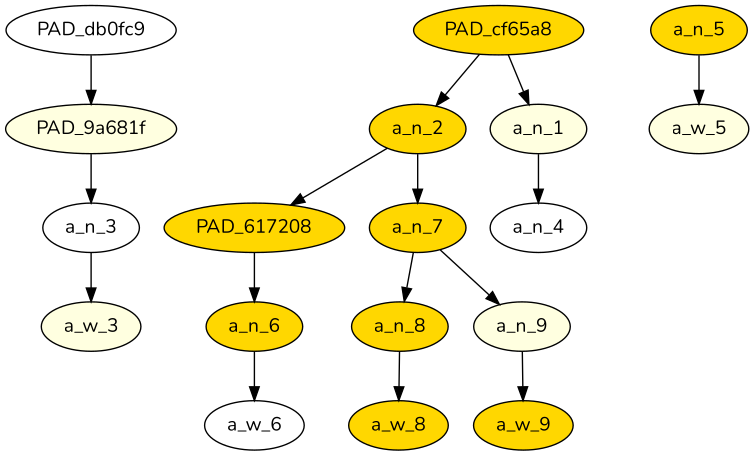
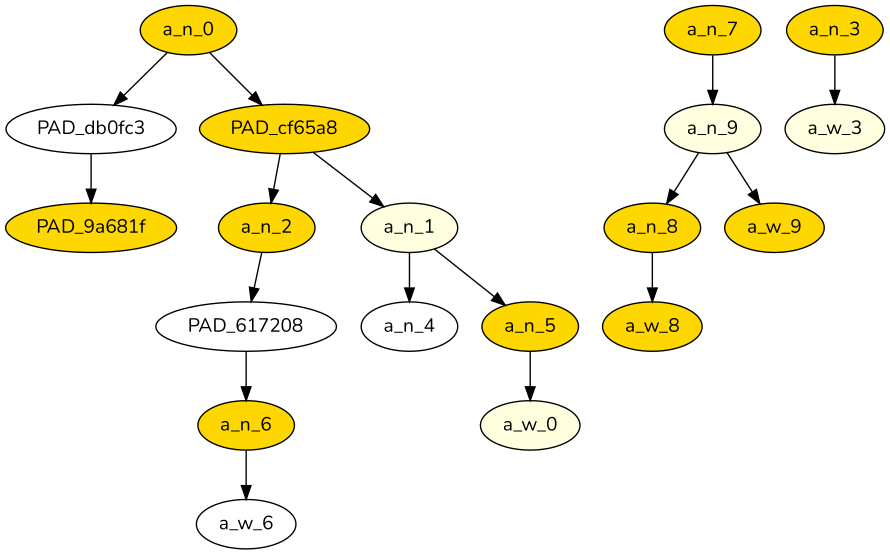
node "PAD_db0fc9": label "PAD_db0fc9" -> "PAD_db0fc3"
node "a_n_0": added
node "PAD_9a681f": fillcolor lightyellow -> gold
node "a_w_5": label "a_w_5" -> "a_w_0"
edge "PAD_9a681f" -> "a_n_3": removed
edge "a_n_2" -> "a_n_7": removed
node "a_n_3": fillcolor white -> gold
node "PAD_617208": fillcolor gold -> white
edge "a_n_7" -> "a_n_8": now "a_n_9" -> "a_n_8"
edge "a_n_1" -> "a_n_5": added
